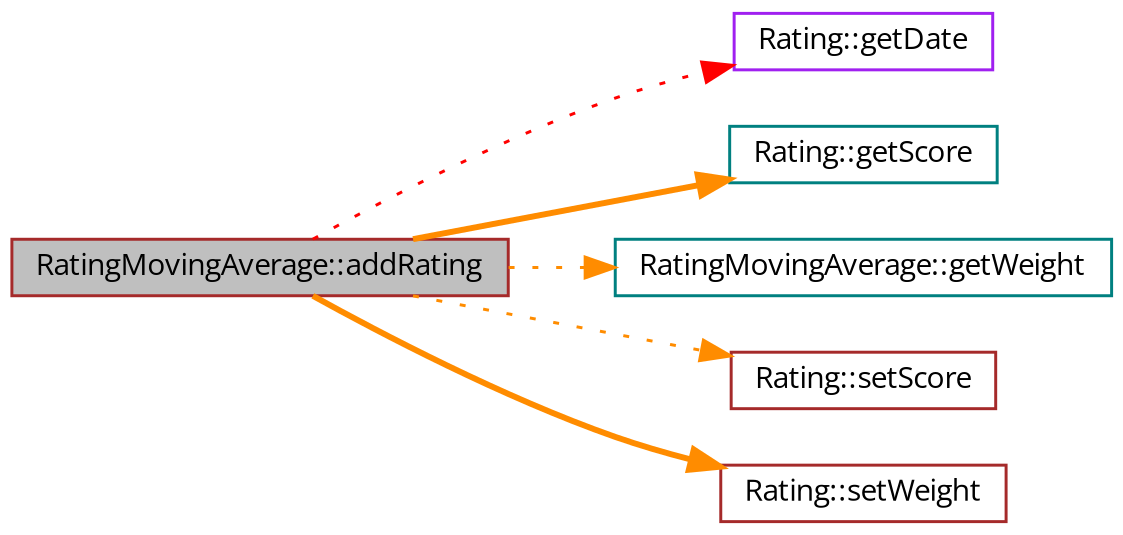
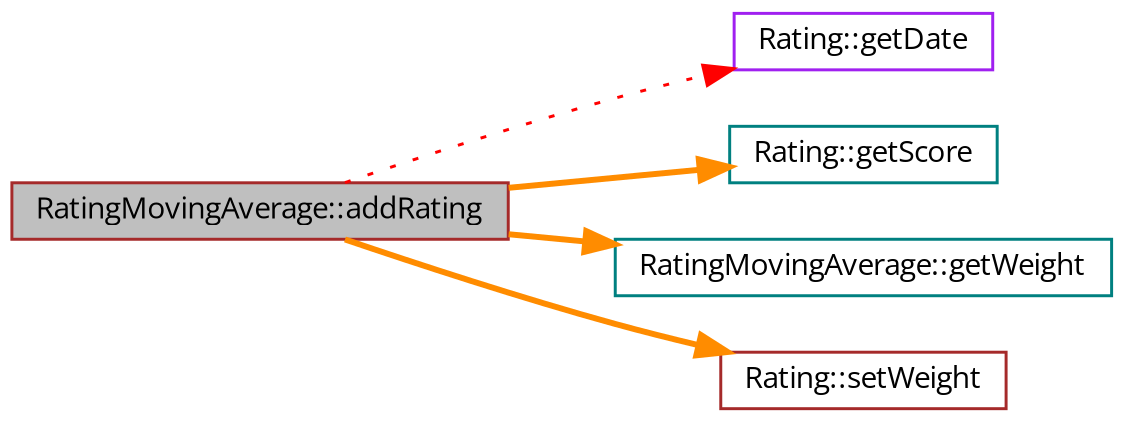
edge "RatingMovingAverage::addRating" -> "RatingMovingAverage::getWeight": style dotted -> bold
node "Rating::setScore": removed
